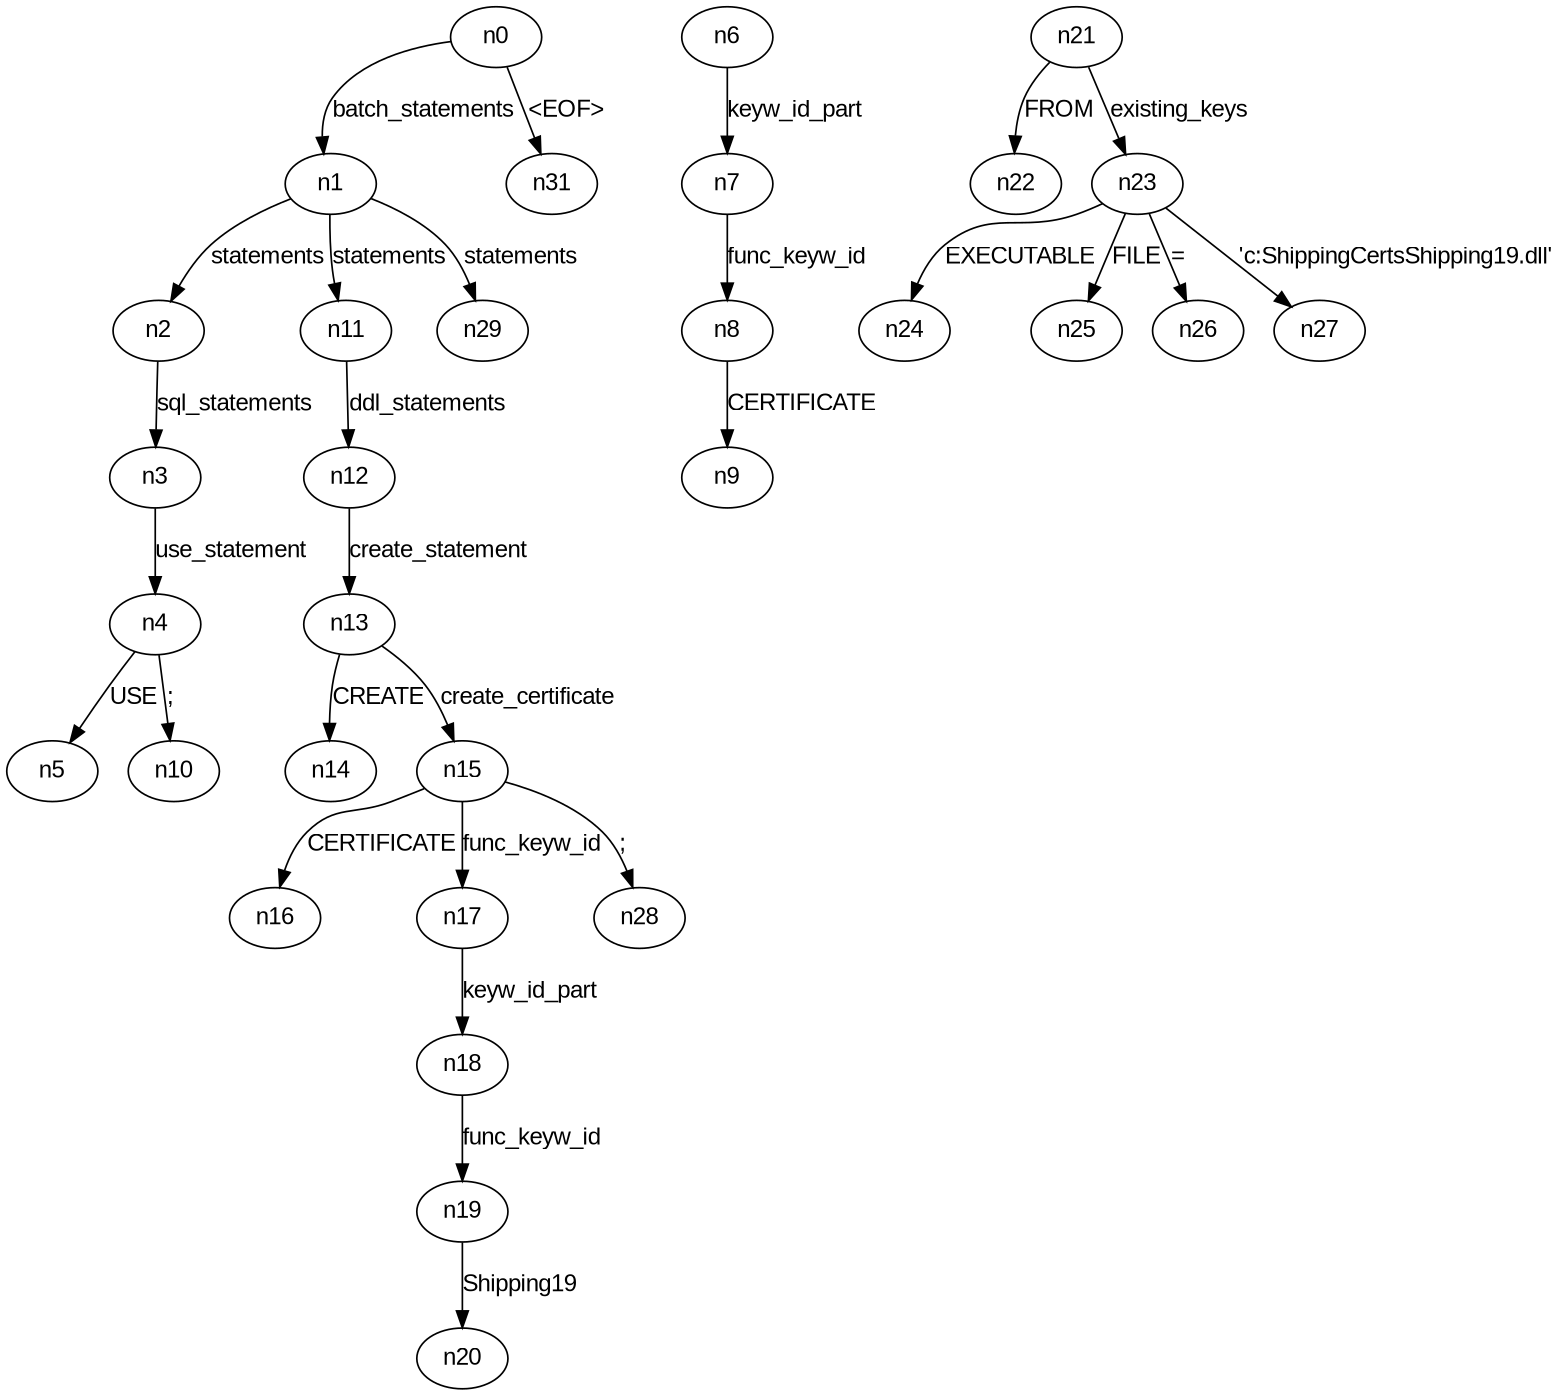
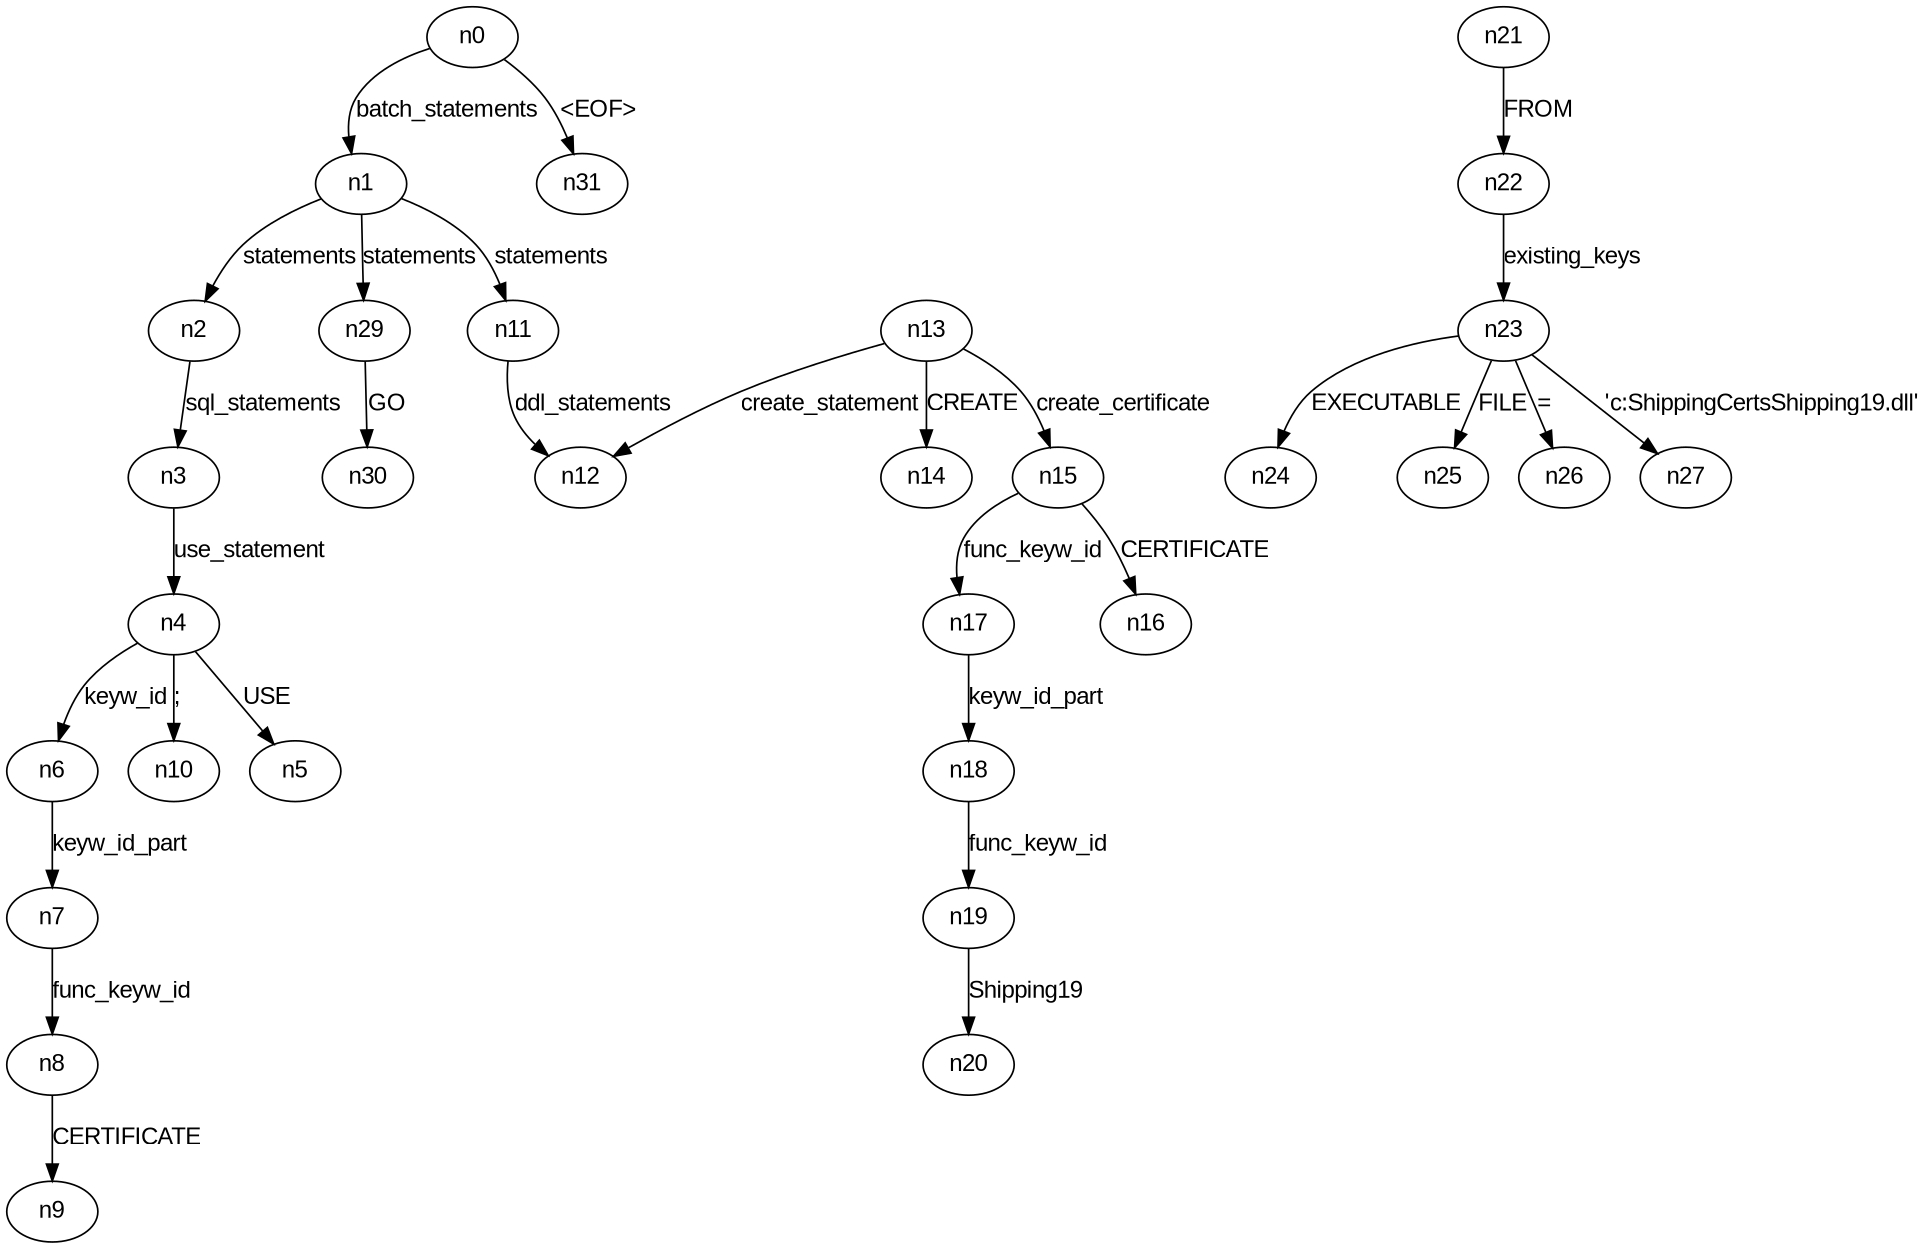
edge "n21" -> "n23": now "n22" -> "n23"
node "n30": added
edge "n12" -> "n13": reversed
edge "n4" -> "n6": added, label "keyw_id"
node "n28": removed
